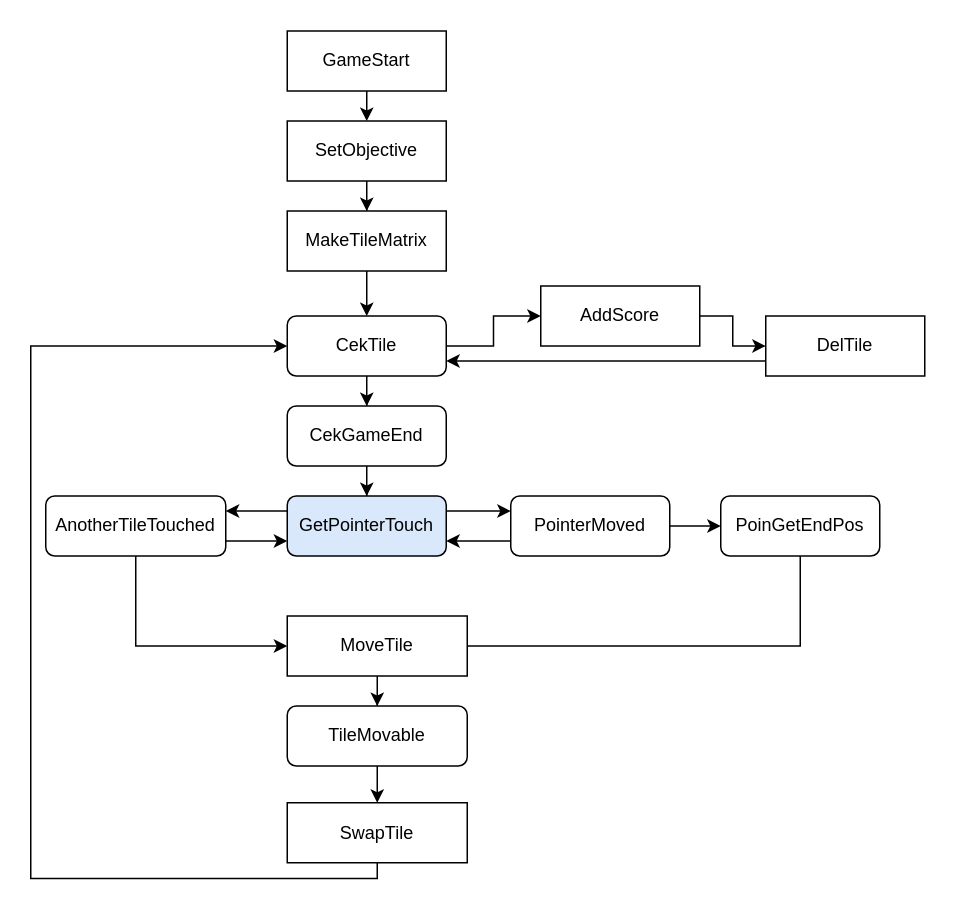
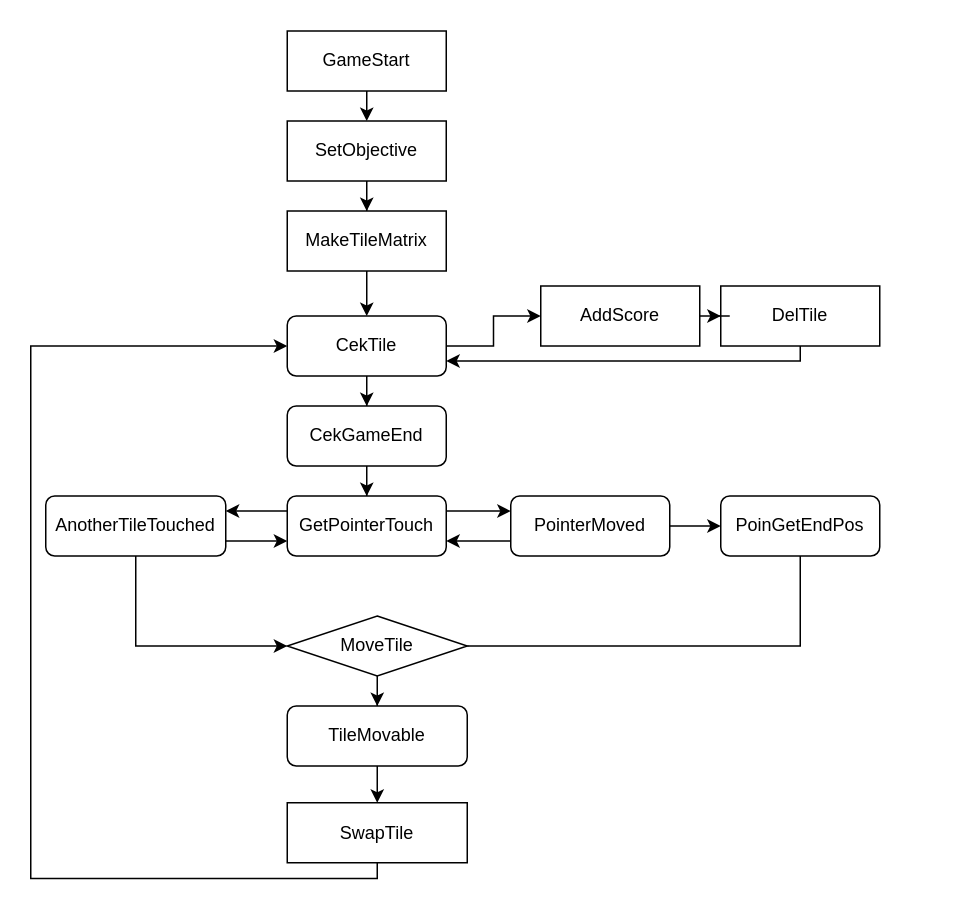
node "DelTile": moved (845, 346) -> (800, 316)
node "GetPointerTouch": fillcolor #dae8fc -> #ffffff
node "MoveTile": shape rectangle -> diamond
